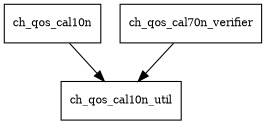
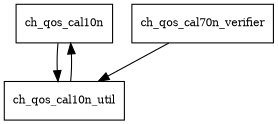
edge "ch_qos_cal10n_util" -> "ch_qos_cal10n": added
